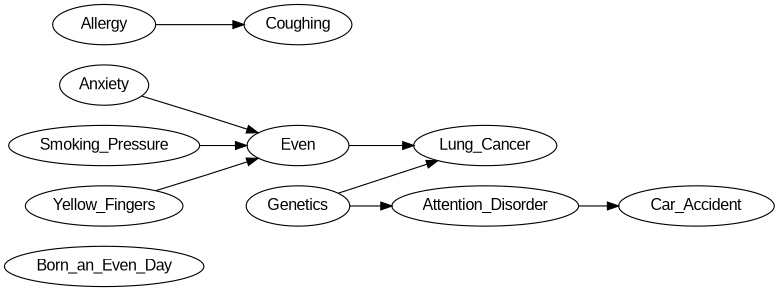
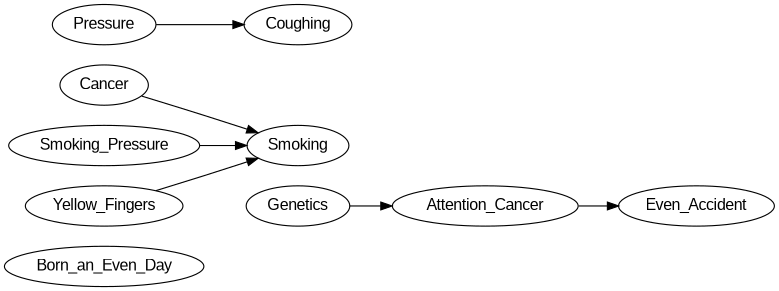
node "Allergy": label "Allergy" -> "Pressure"
node "Anxiety": label "Anxiety" -> "Cancer"
node "Even": label "Even" -> "Smoking"
node "Lung_Cancer": removed
node "Attention_Disorder": label "Attention_Disorder" -> "Attention_Cancer"
node "Car_Accident": label "Car_Accident" -> "Even_Accident"
